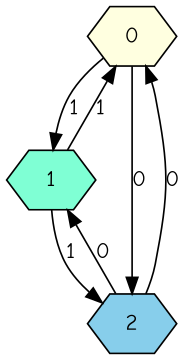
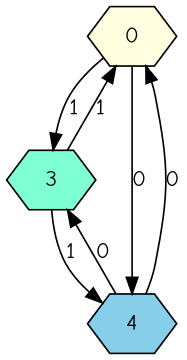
node "1": label "1" -> "3"
node "2": label "2" -> "4"
